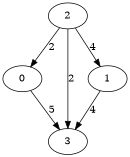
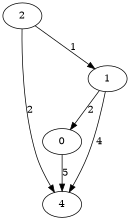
edge "2" -> "0": now "1" -> "0"
edge "2" -> "1": label "4" -> "1"
node "3": label "3" -> "4"
